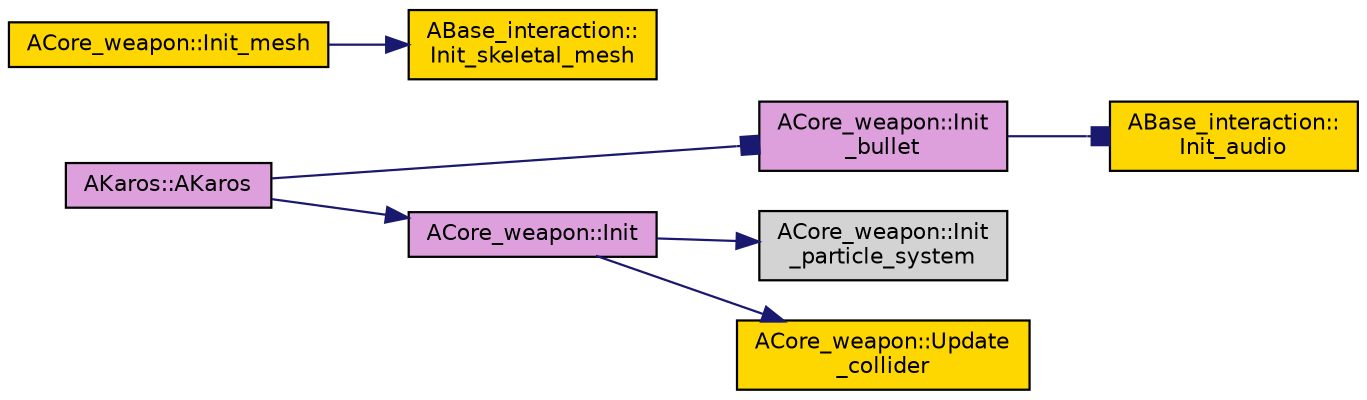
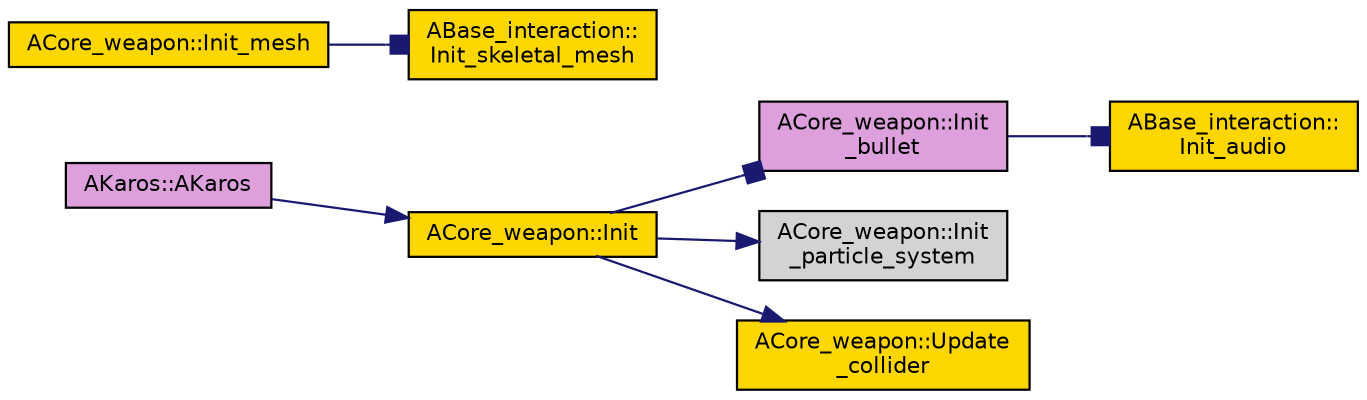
edge "ACore_weapon::Init_mesh" -> "ABase_interaction:: Init_skeletal_mesh": arrowhead normal -> box
edge "AKaros::AKaros" -> "ACore_weapon::Init _bullet": now "ACore_weapon::Init" -> "ACore_weapon::Init _bullet"
node "ACore_weapon::Init": fillcolor plum -> gold
